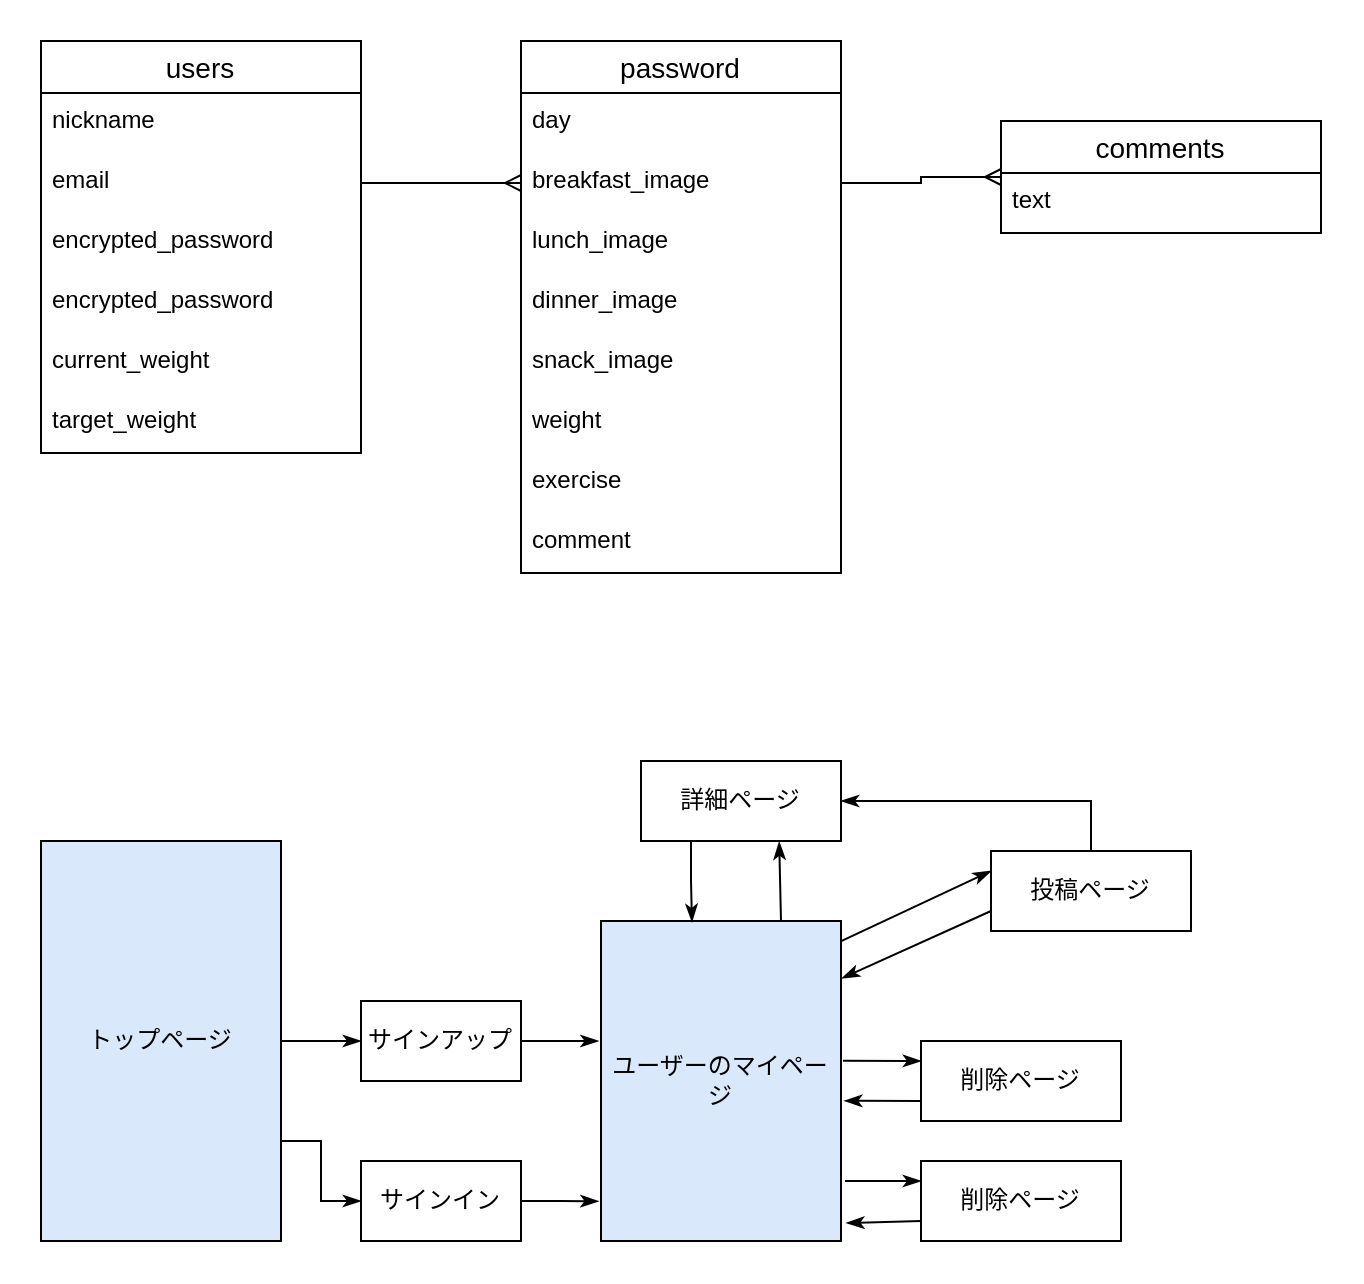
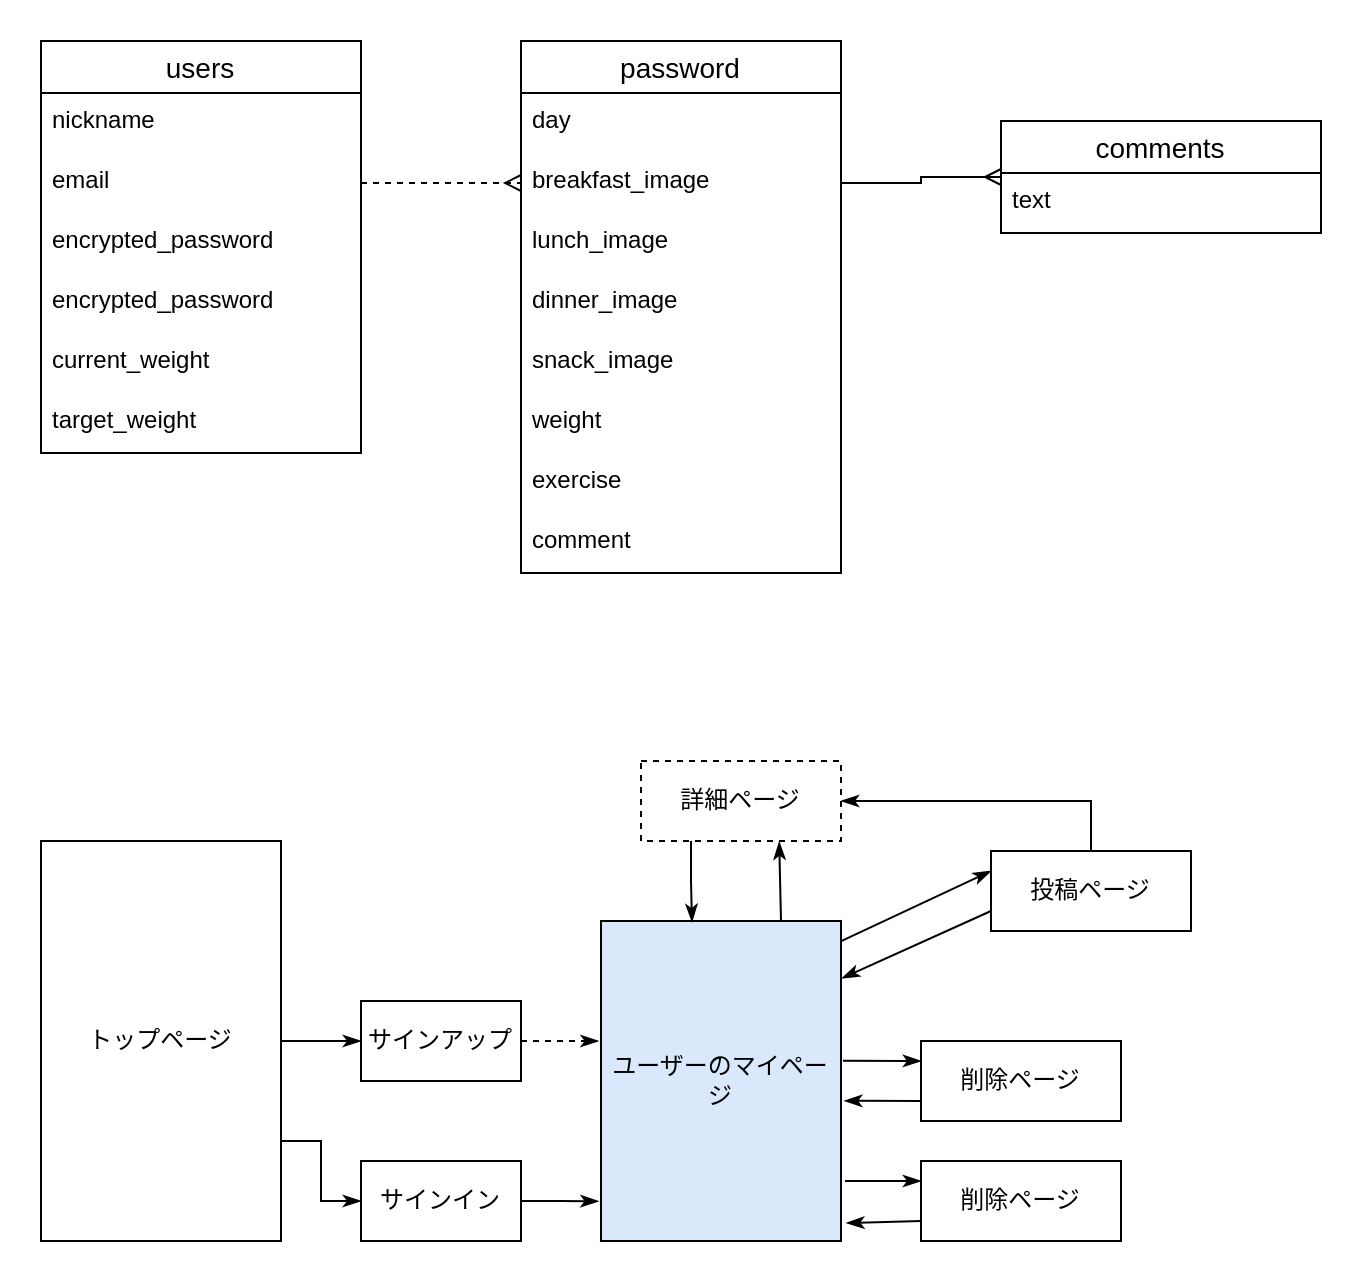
edge "email" -> "breakfast_image": style solid -> dashed
node "詳細ページ": style solid -> dashed
node "トップページ": fillcolor #dae8fc -> #ffffff
edge "サインアップ" -> "ユーザーのマイページ": style solid -> dashed
